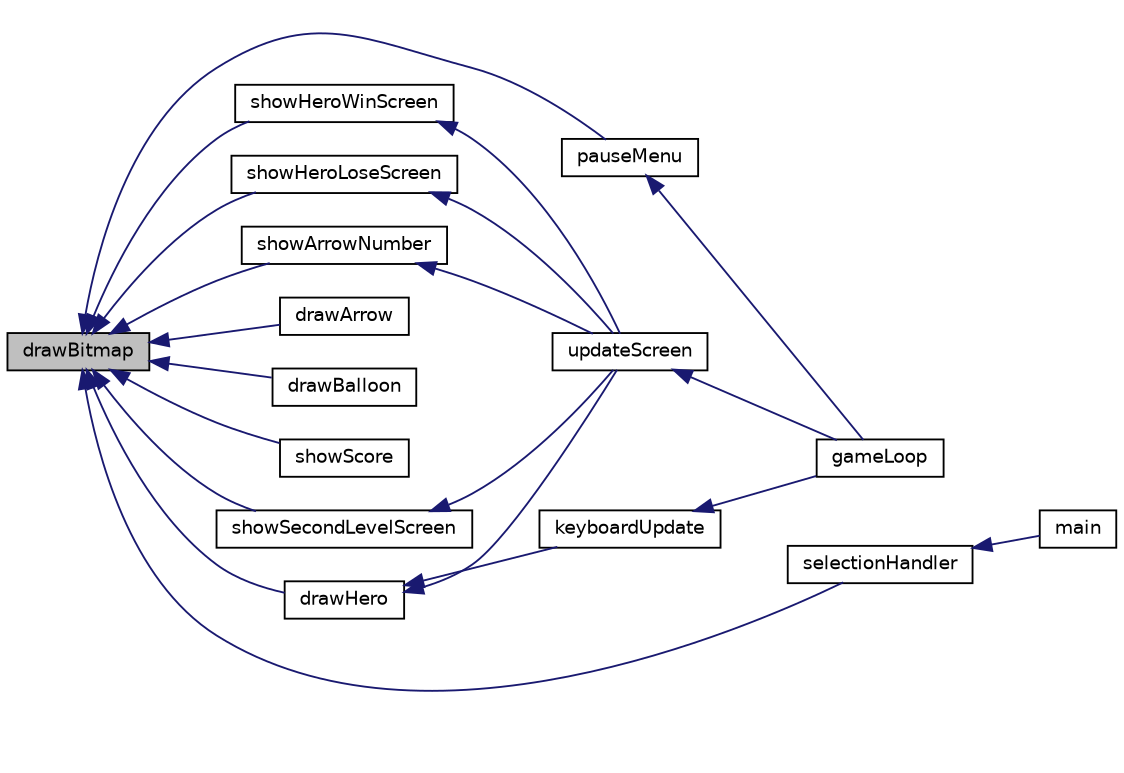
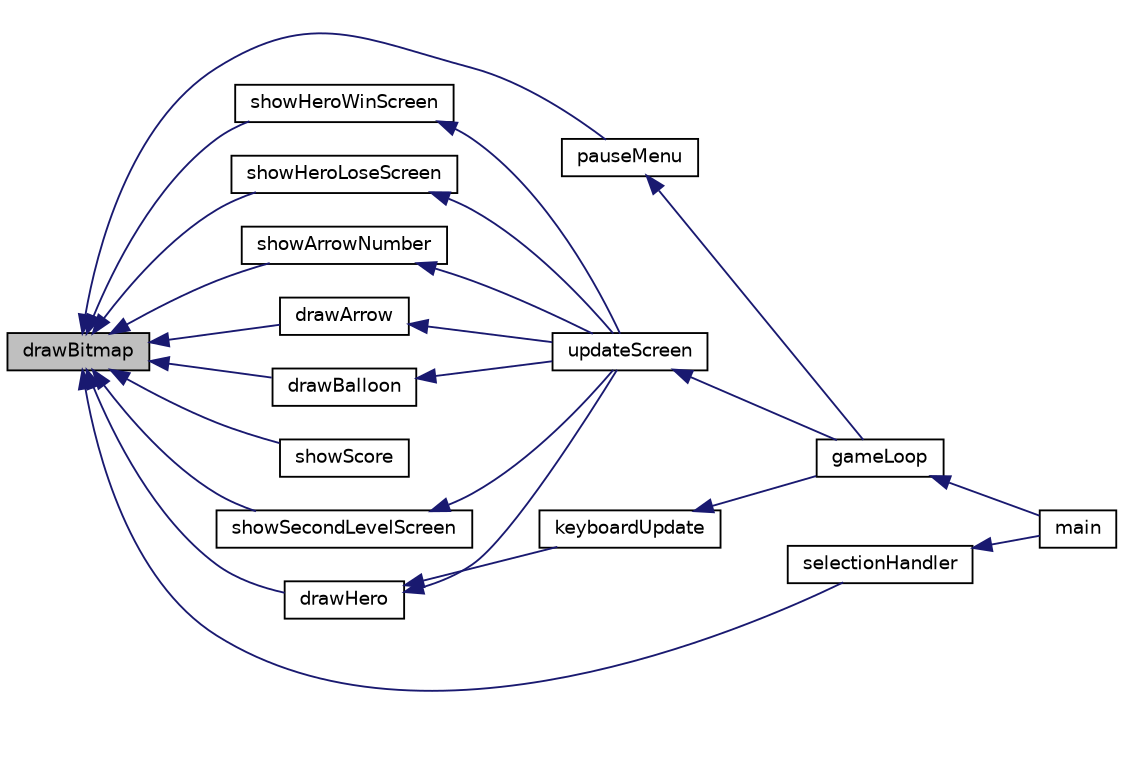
edge "updateScreen" -> "drawArrow": added
edge "updateScreen" -> "drawBalloon": added
edge "main" -> "gameLoop": added
